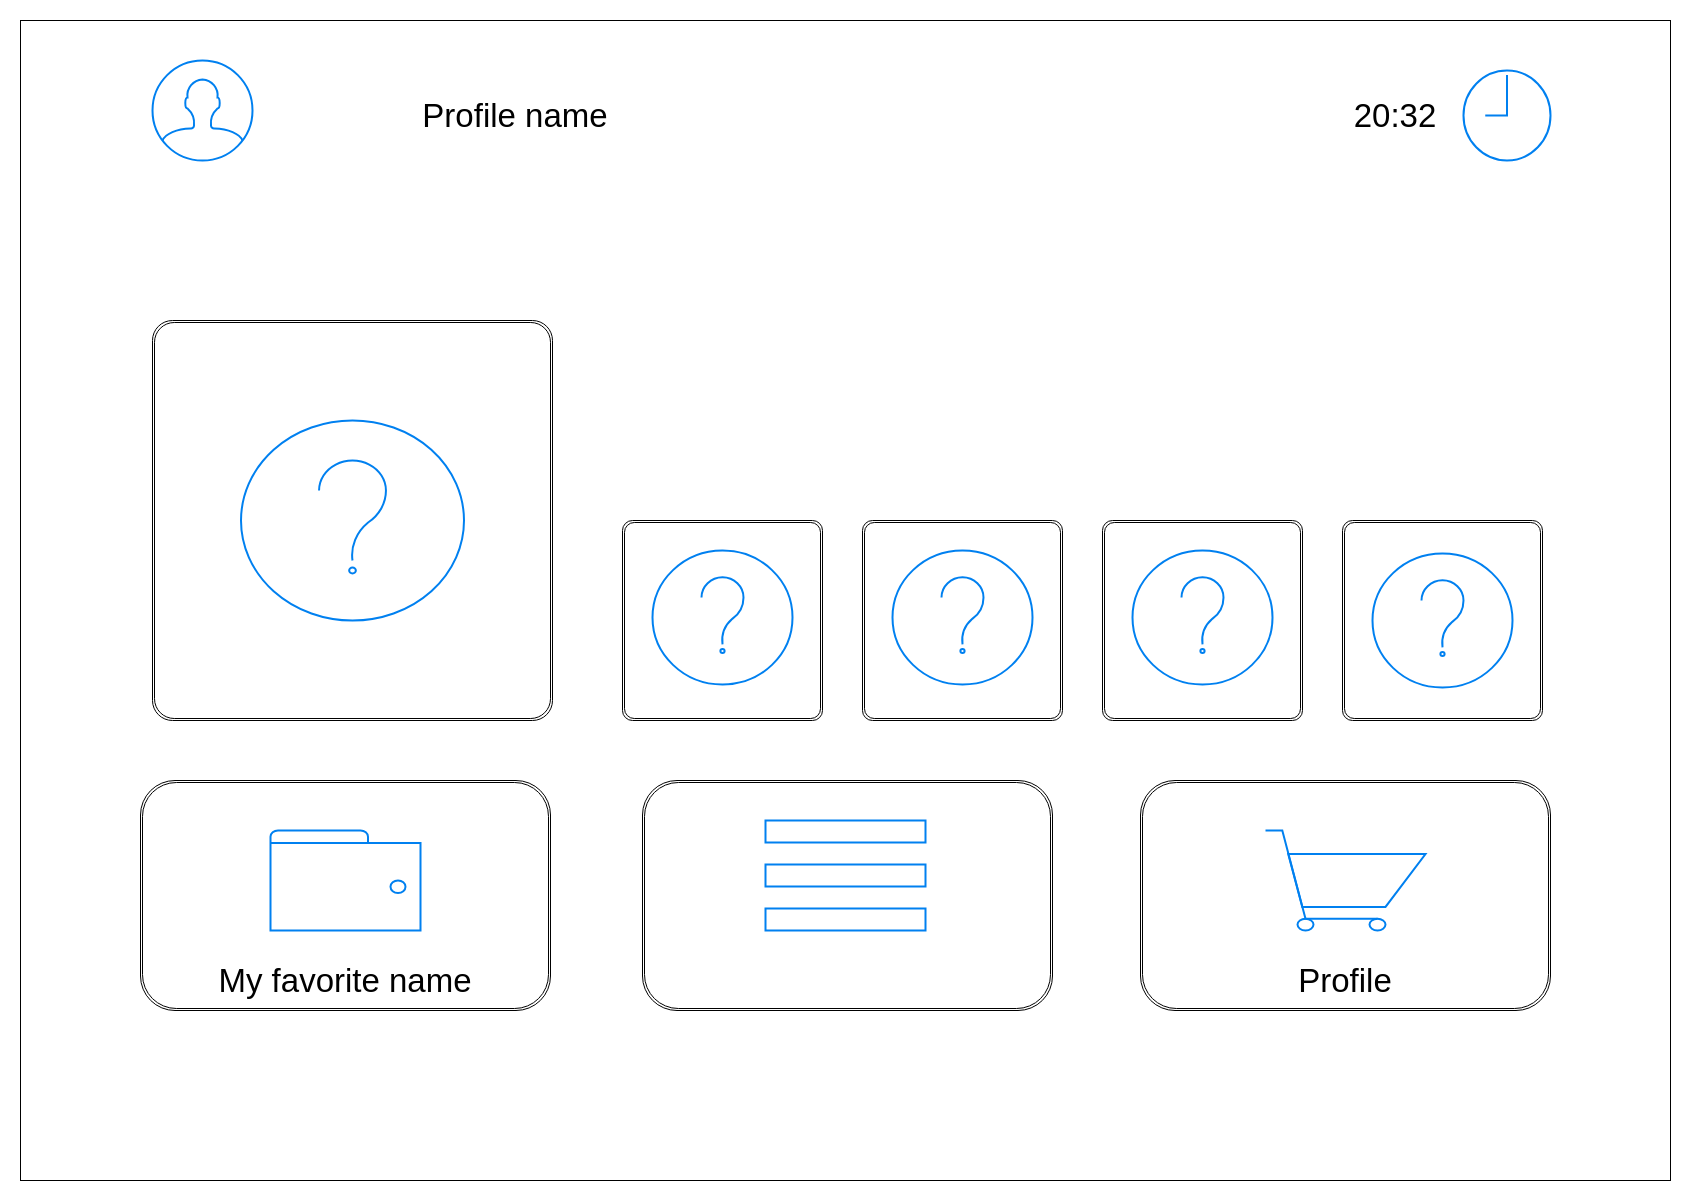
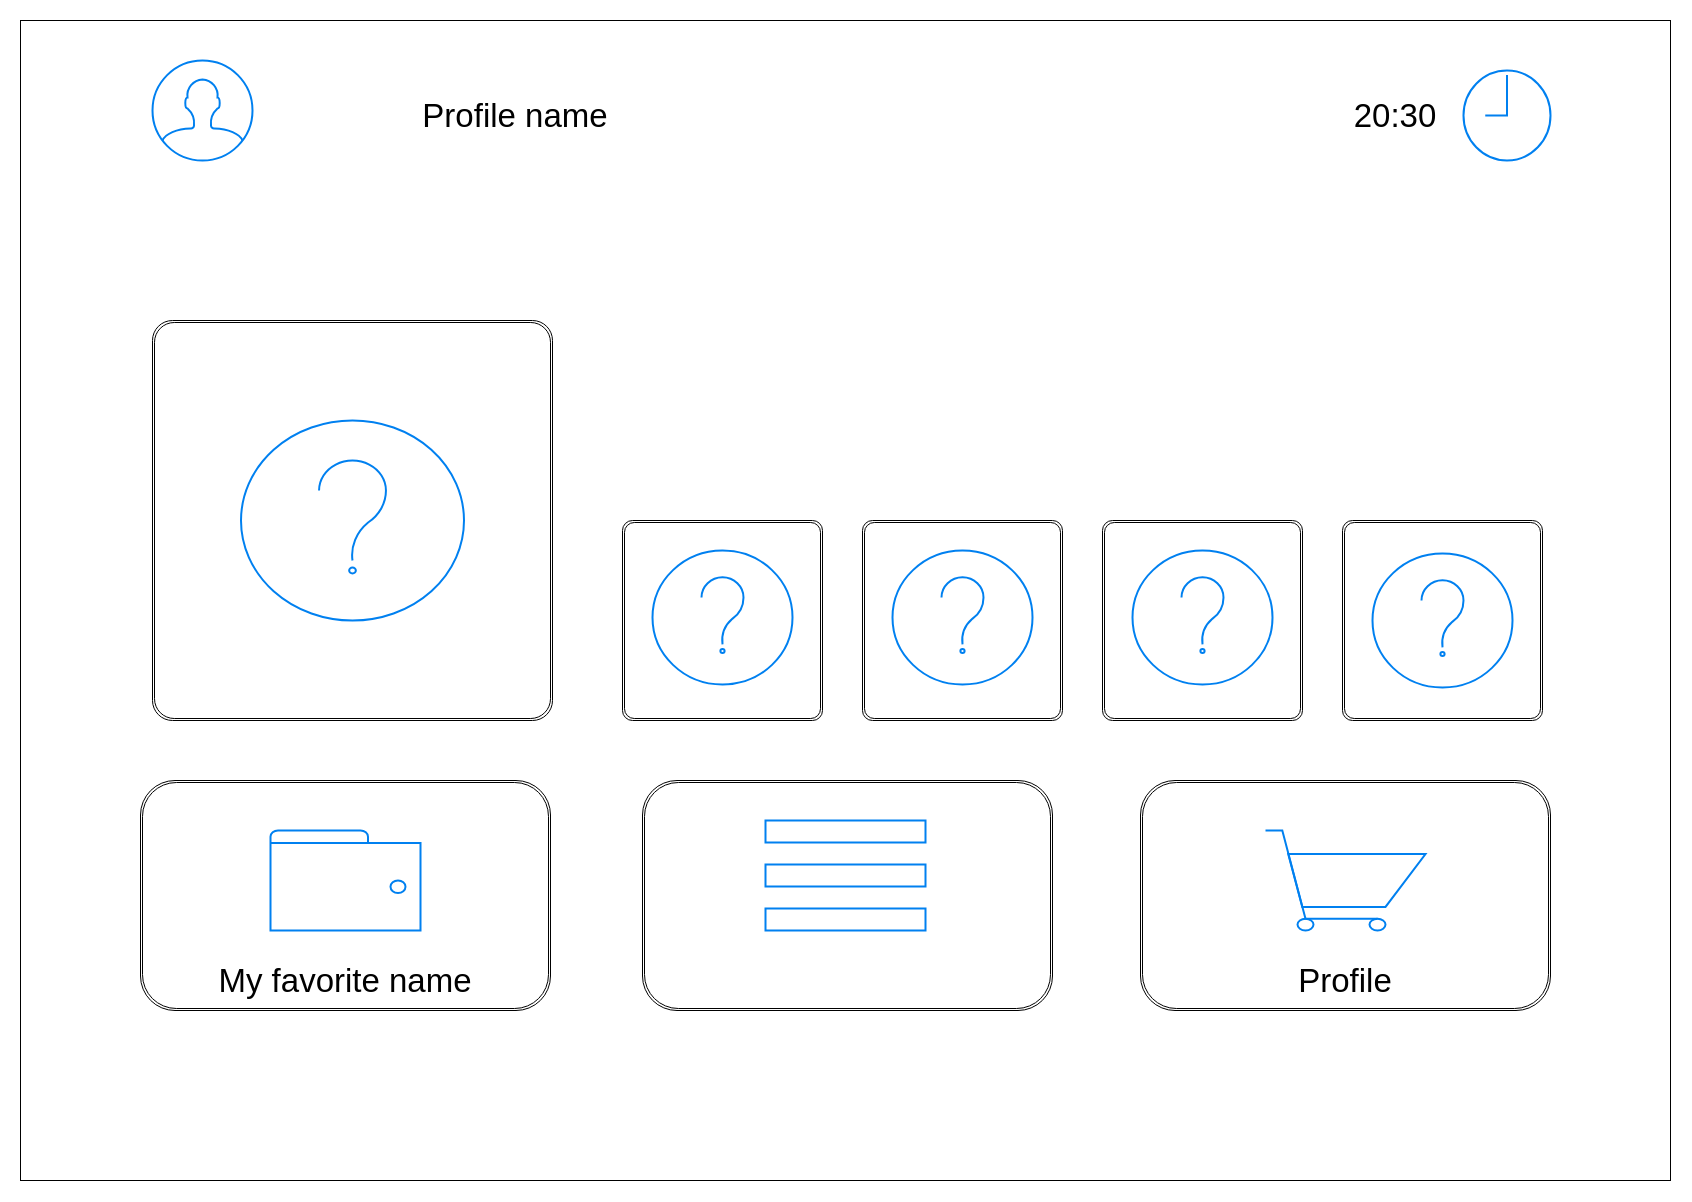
node "20:32": label "20:32" -> "20:30"
